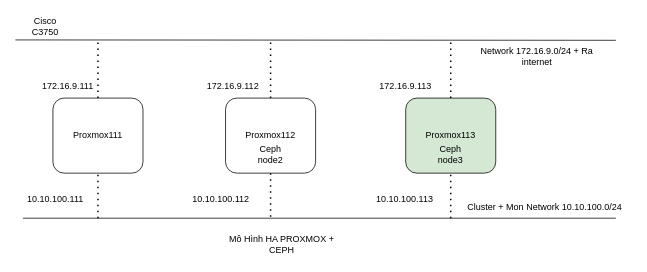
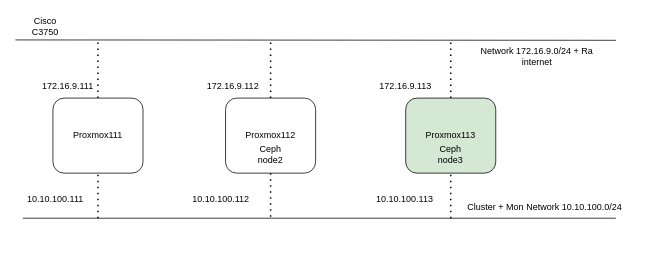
node "Mô Hình HA PROXMOX + CEPH": removed
